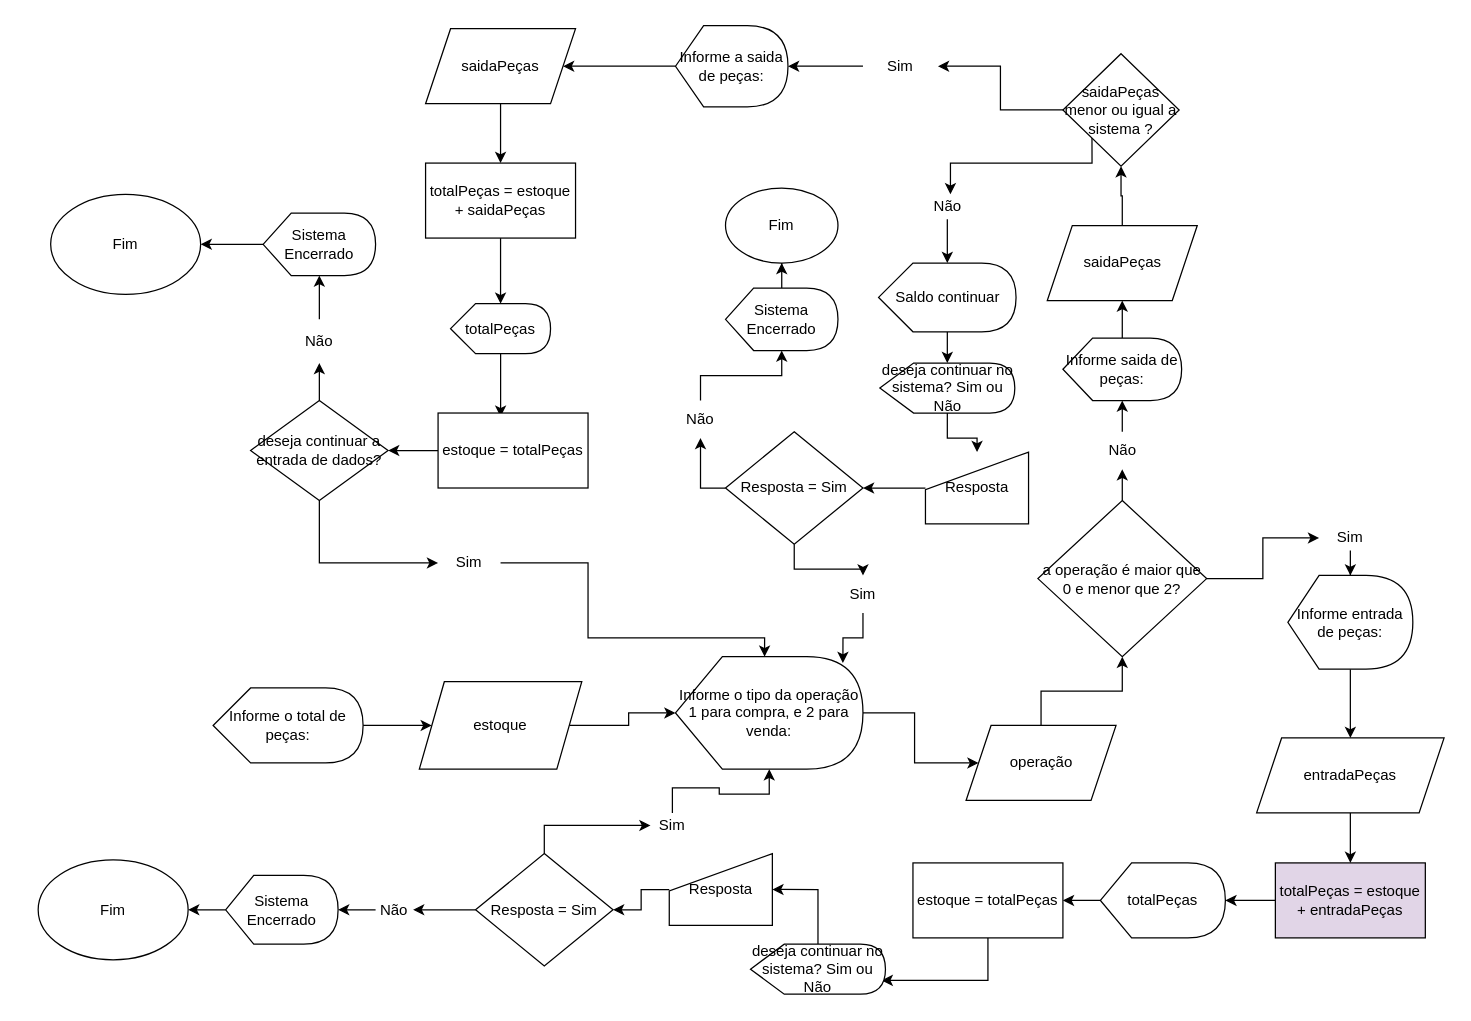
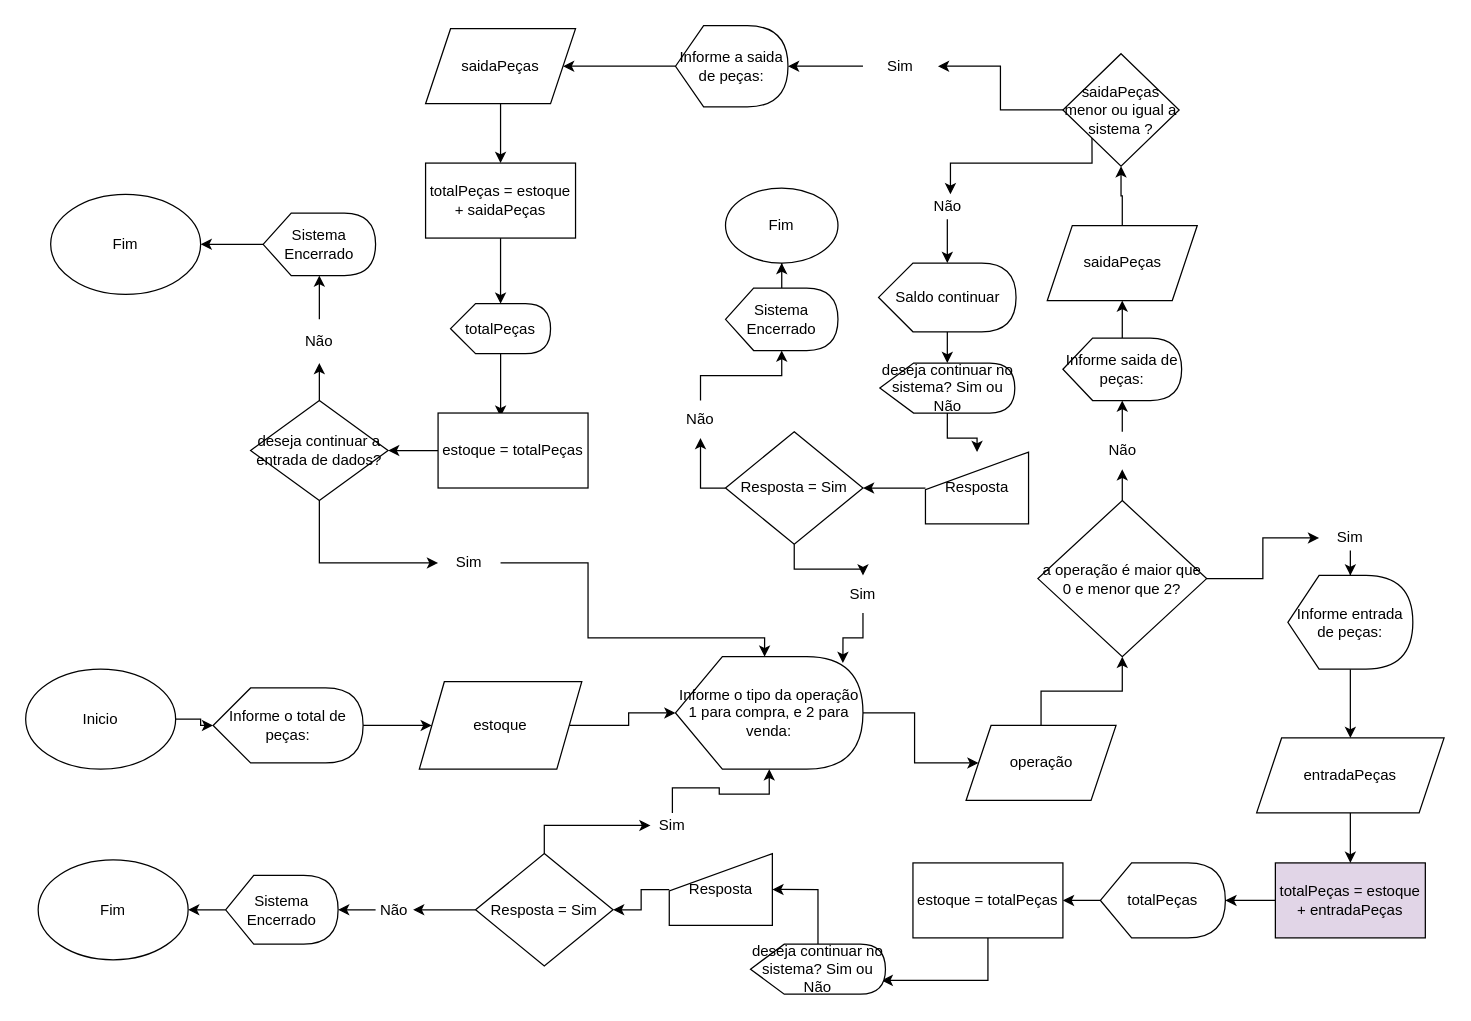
node "Inicio": added
edge "Inicio" -> "Informe o total de peças:": added
